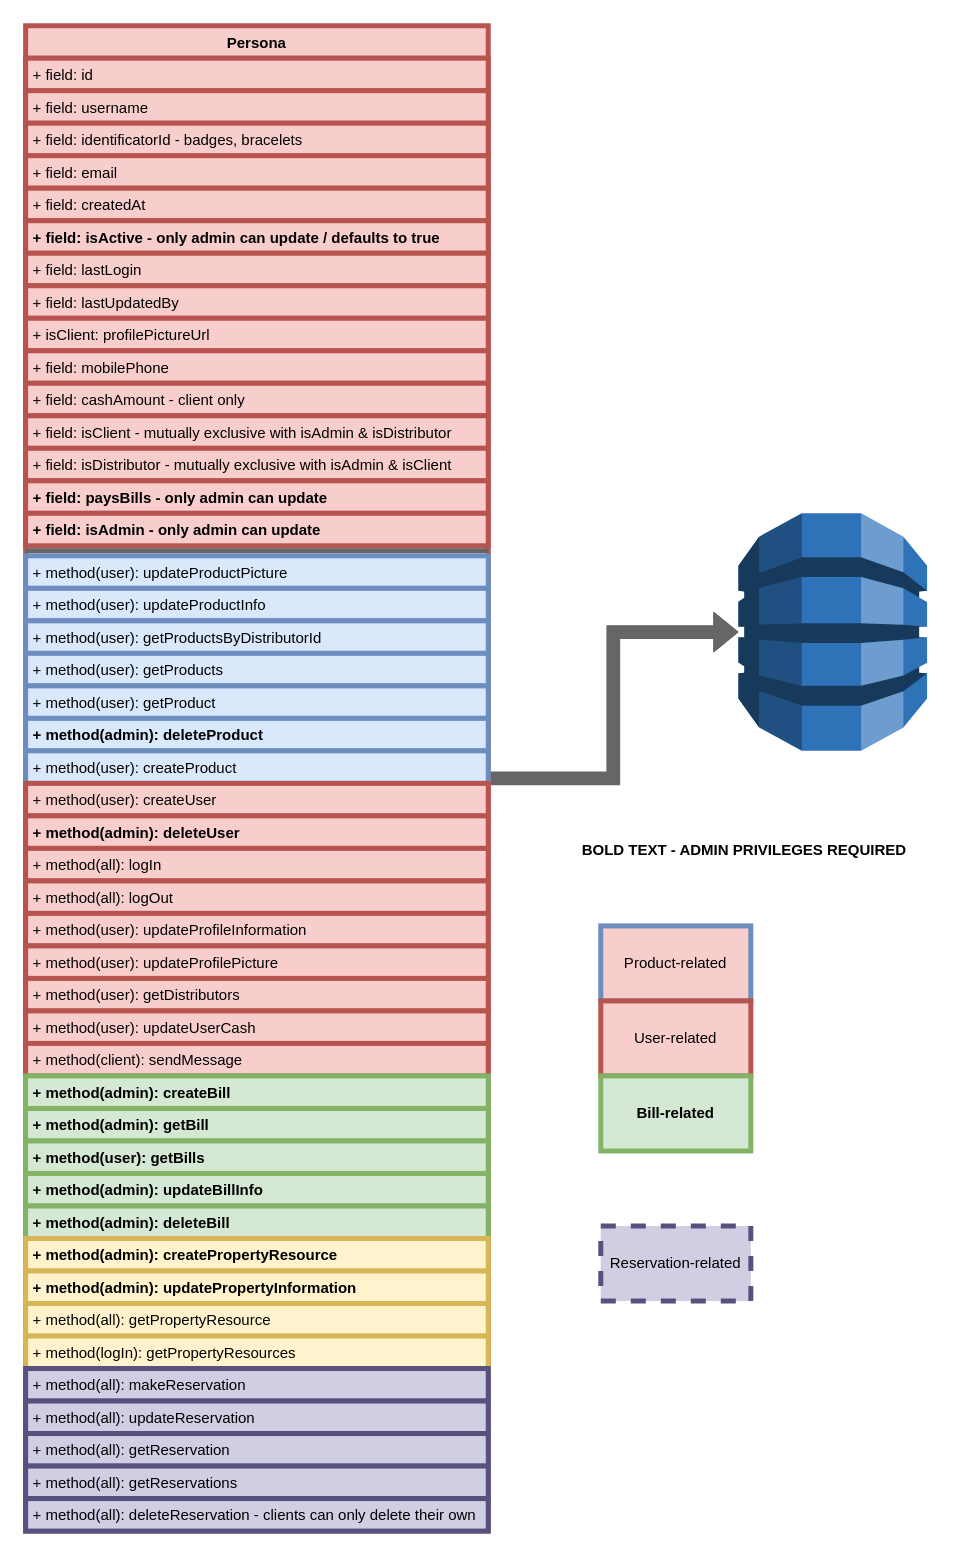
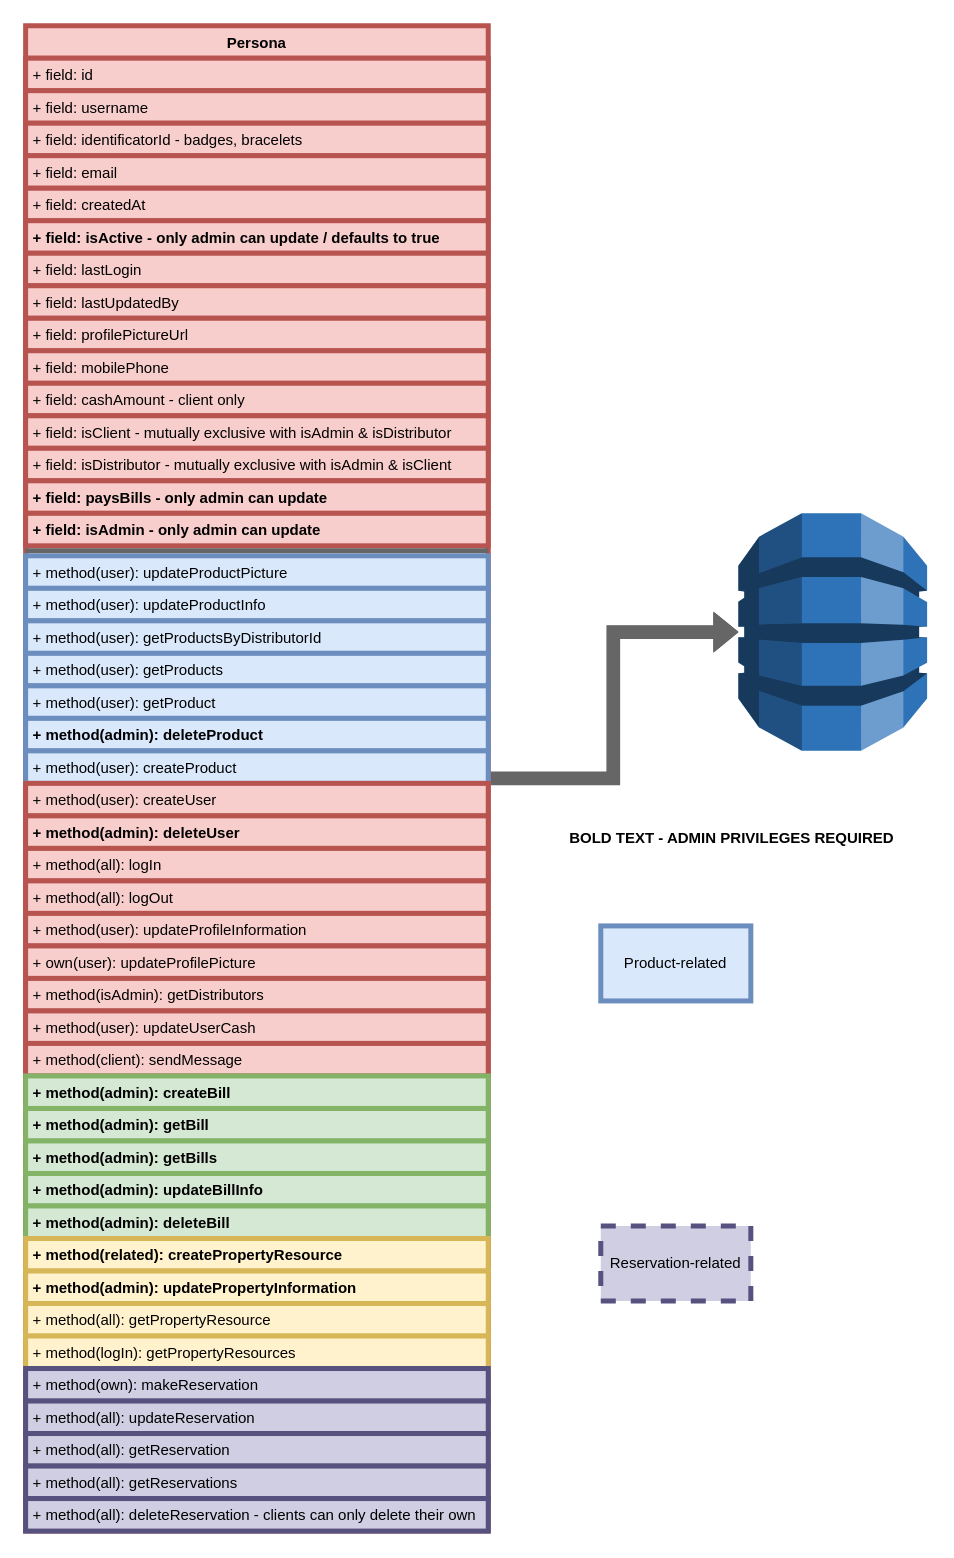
node "+ isClient: profilePictureUrl": label "+ isClient: profilePictureUrl" -> "+ field: profilePictureUrl"
node "BOLD TEXT - ADMIN PRIVILEGES REQUIRED": moved (744, 851) -> (732, 838)
node "+ method(user): updateProfilePicture": label "+ method(user): updateProfilePicture" -> "+ own(user): updateProfilePicture"
node "Product-related": fillcolor #f8cecc -> #dae8fc
node "+ method(user): getDistributors": label "+ method(user): getDistributors" -> "+ method(isAdmin): getDistributors"
node "User-related": removed
node "Bill-related": removed
node "+ method(user): getBills": label "+ method(user): getBills" -> "+ method(admin): getBills"
node "+ method(admin): createPropertyResource": label "+ method(admin): createPropertyResource" -> "+ method(related): createPropertyResource"
node "+ method(all): makeReservation": label "+ method(all): makeReservation" -> "+ method(own): makeReservation"
